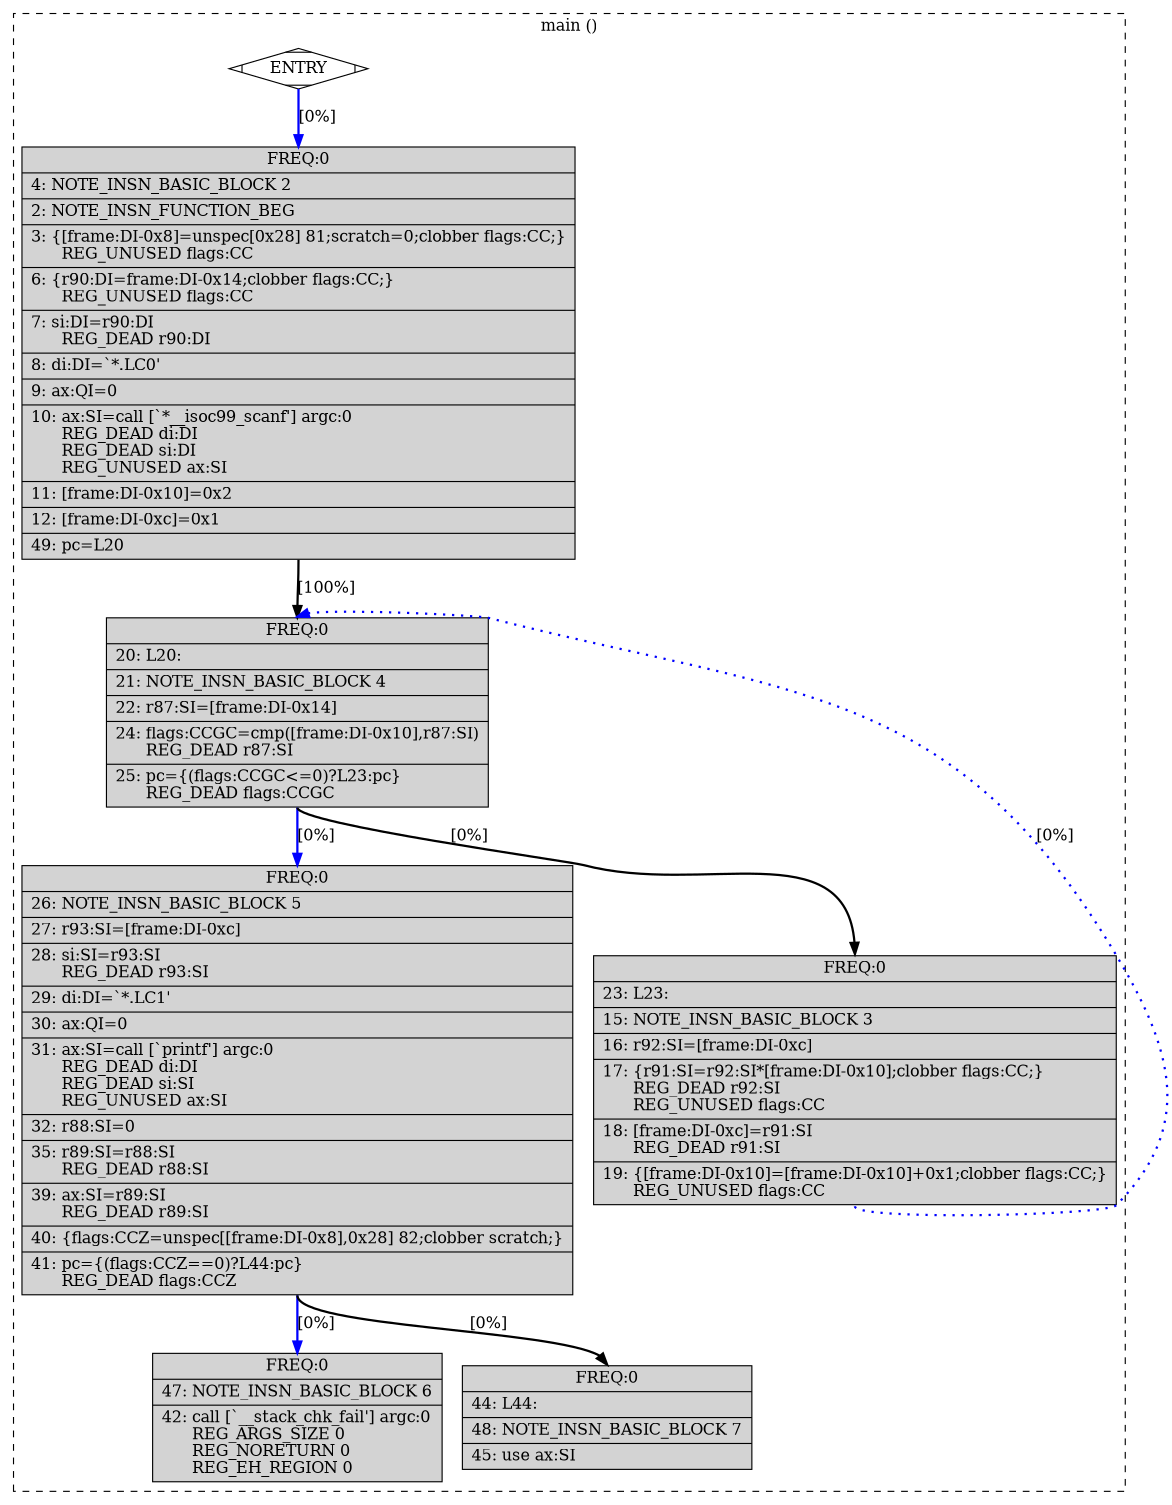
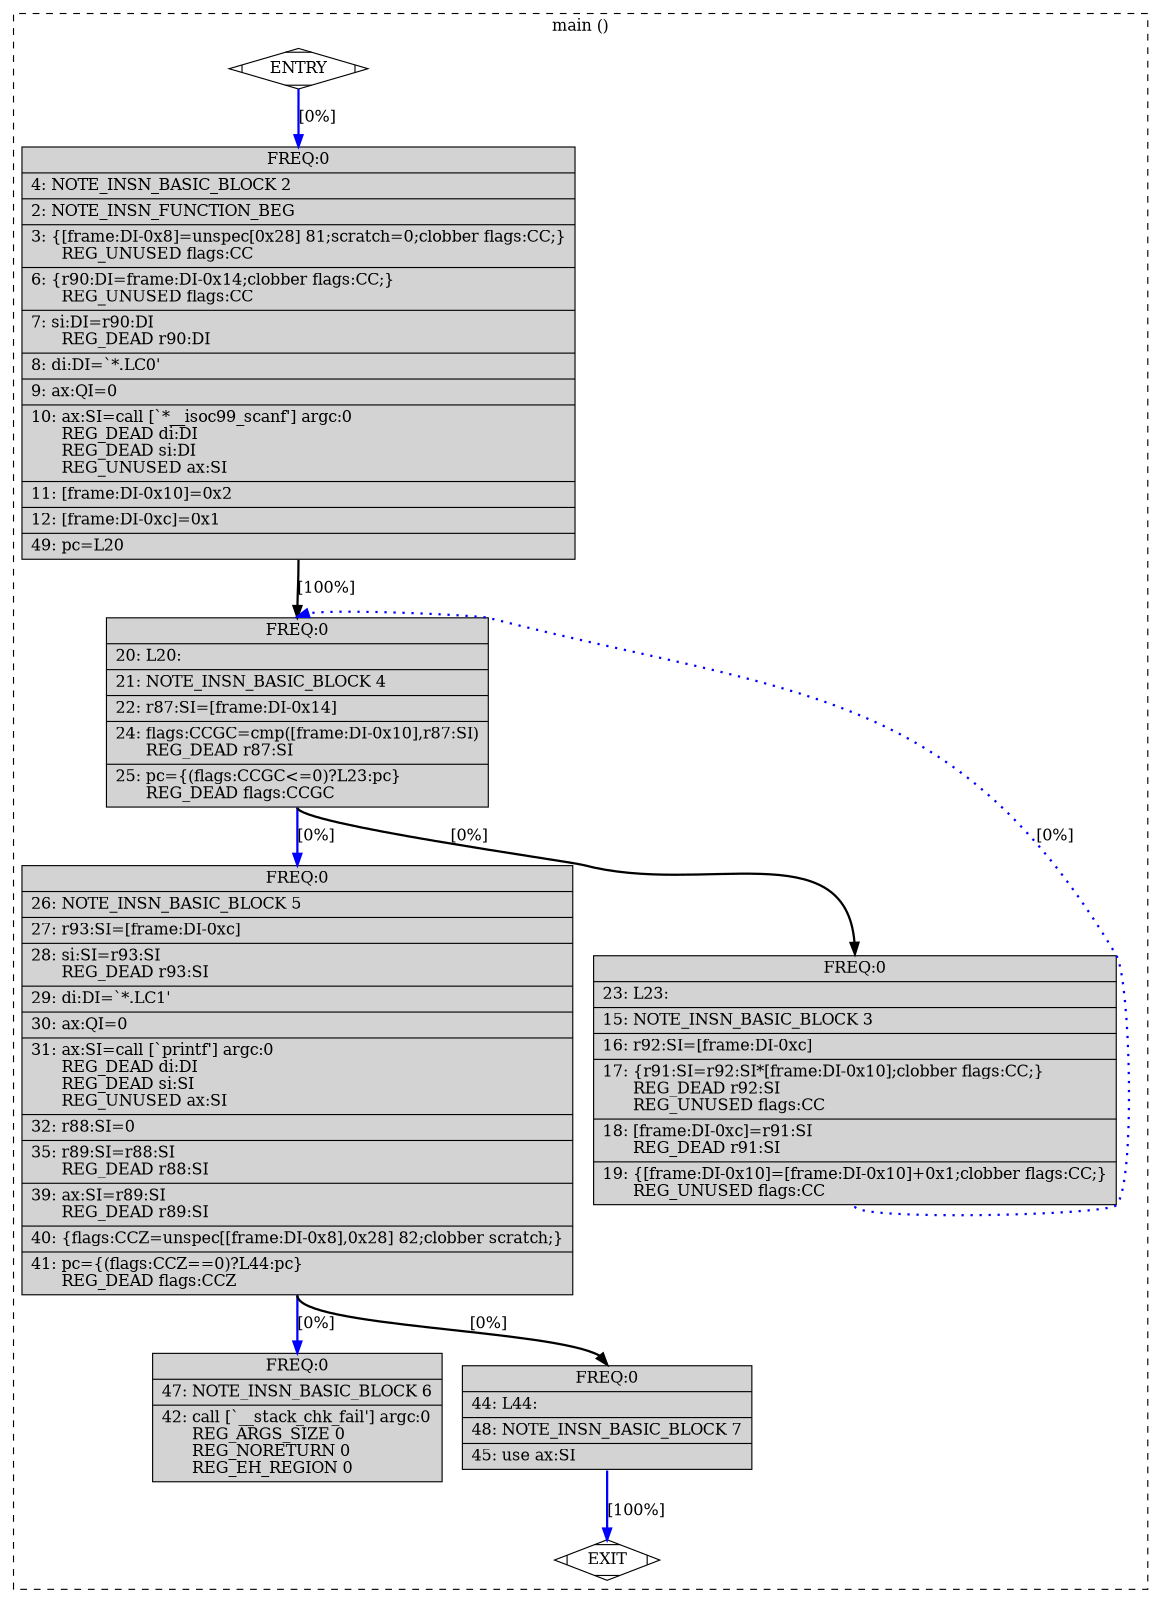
node "EXIT": added
